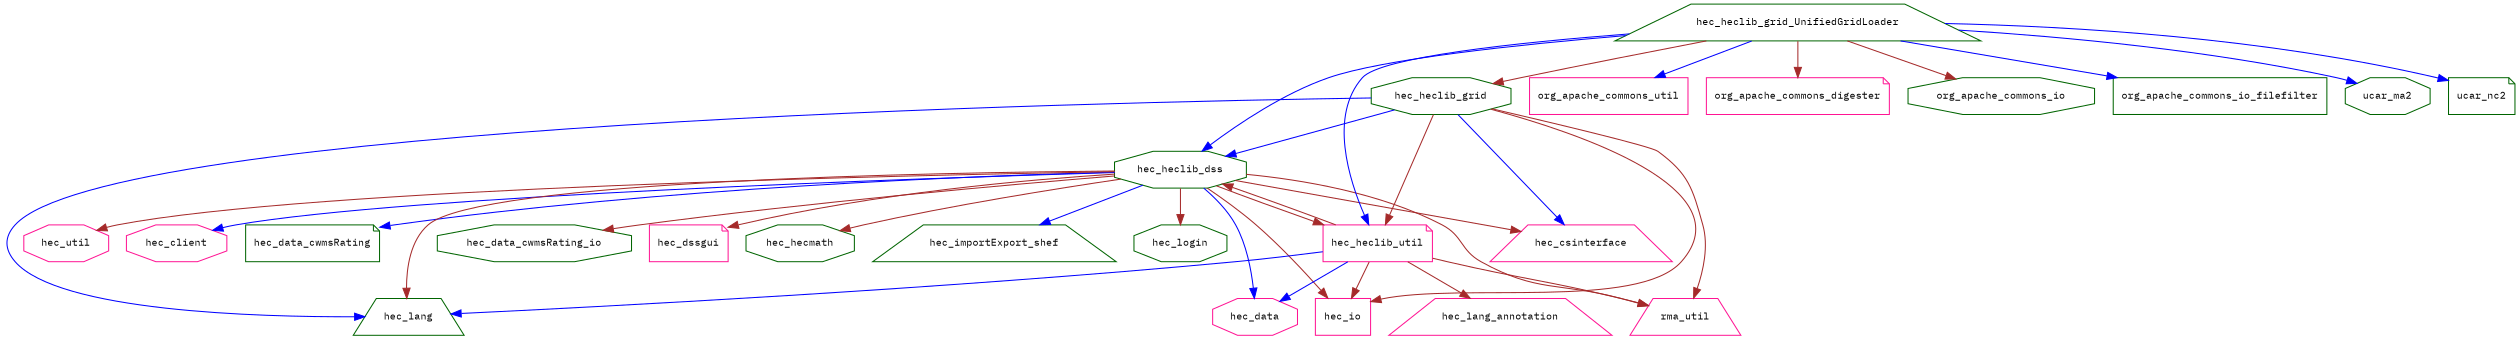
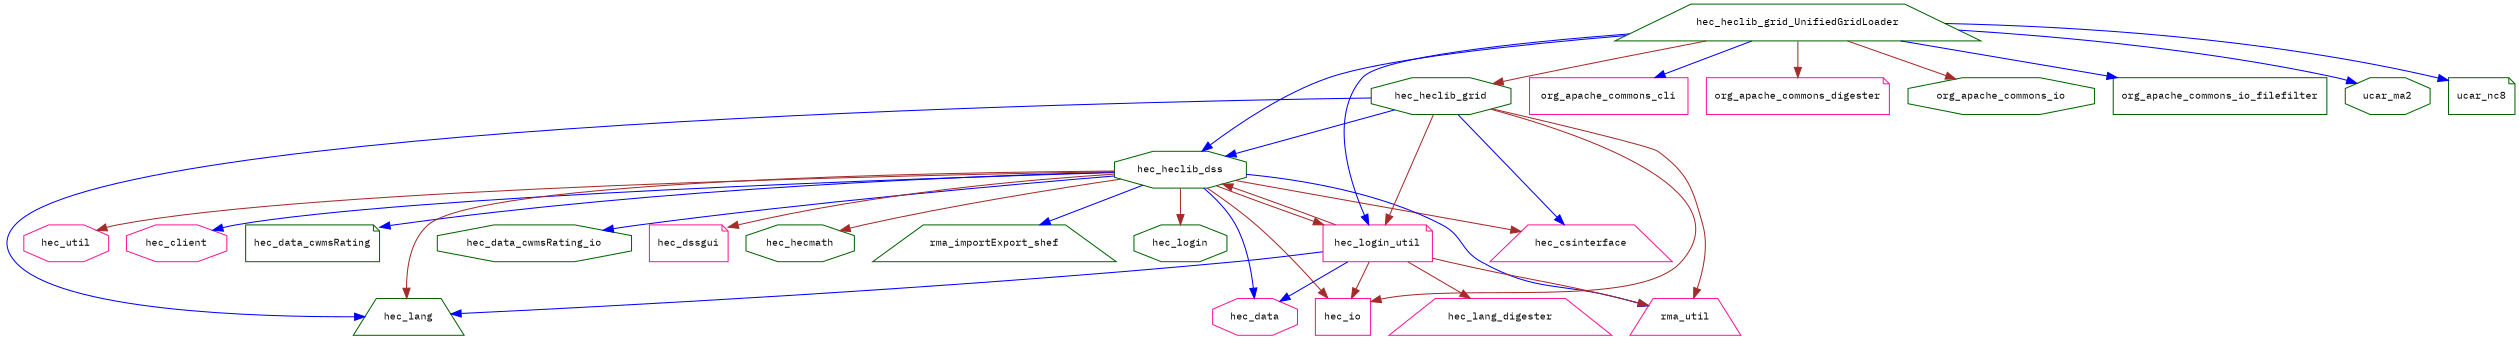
node "org_apache_commons_util": label "org_apache_commons_util" -> "org_apache_commons_cli"
node "ucar_nc2": label "ucar_nc2" -> "ucar_nc8"
edge "hec_heclib_dss" -> "hec_data_cwmsRating_io": color brown -> blue
edge "hec_heclib_dss" -> "rma_util": color brown -> blue
node "hec_importExport_shef": label "hec_importExport_shef" -> "rma_importExport_shef"
node "hec_heclib_util": label "hec_heclib_util" -> "hec_login_util"
node "hec_lang_annotation": label "hec_lang_annotation" -> "hec_lang_digester"
